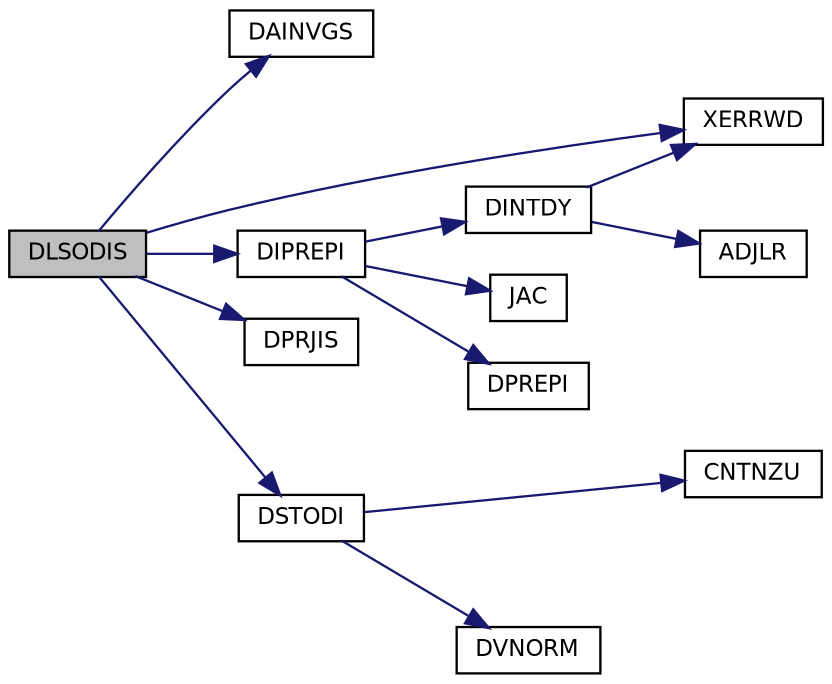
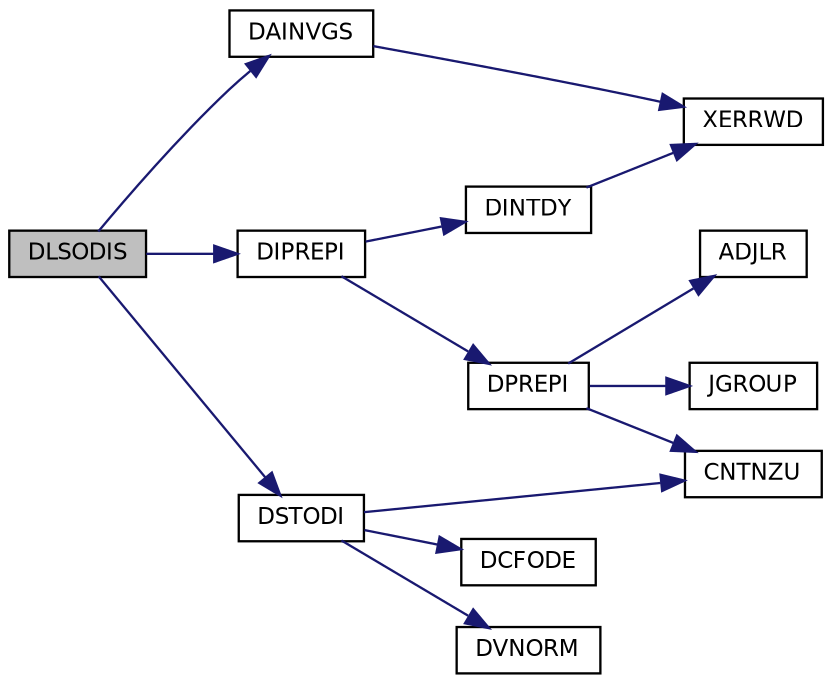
edge "DLSODIS" -> "XERRWD": now "DAINVGS" -> "XERRWD"
edge "DINTDY" -> "ADJLR": now "DPREPI" -> "ADJLR"
node "JAC": removed
node "DPRJIS": removed
node "JGROUP": added
edge "DPREPI" -> "CNTNZU": added
node "DCFODE": added
